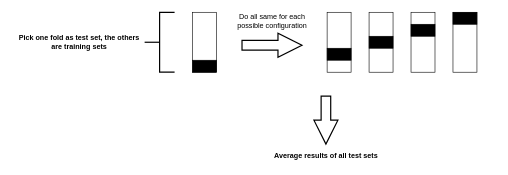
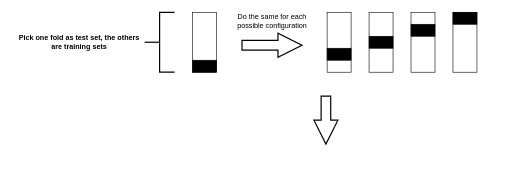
node "Do all same for each possible configuration": label "Do all same for each possible configuration" -> "Do the same for each possible configuration"
node "Average results of all test sets": removed
